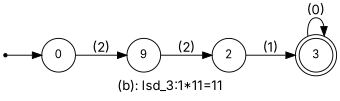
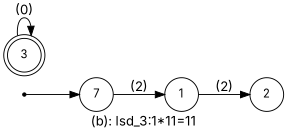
node "0": label "0" -> "7"
node "9": label "9" -> "1"
edge "2" -> "3": removed, label "(1)"
